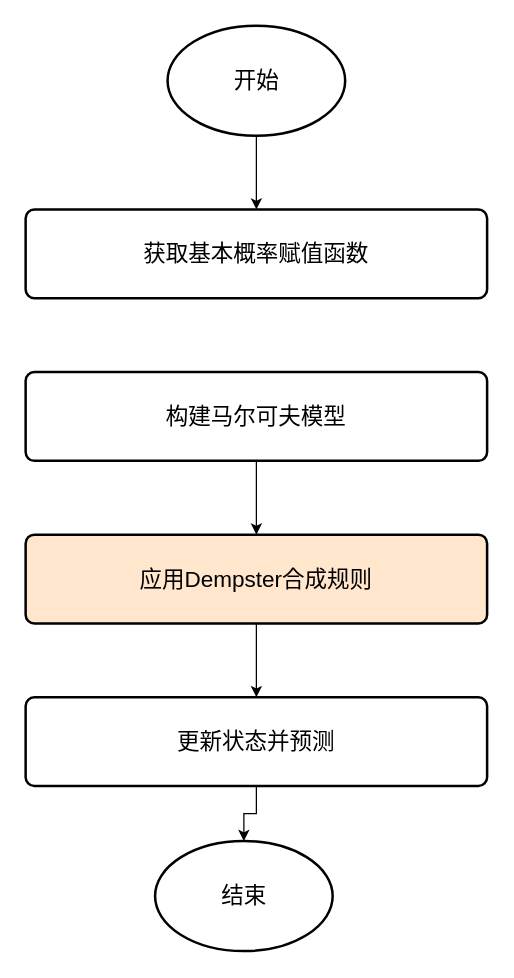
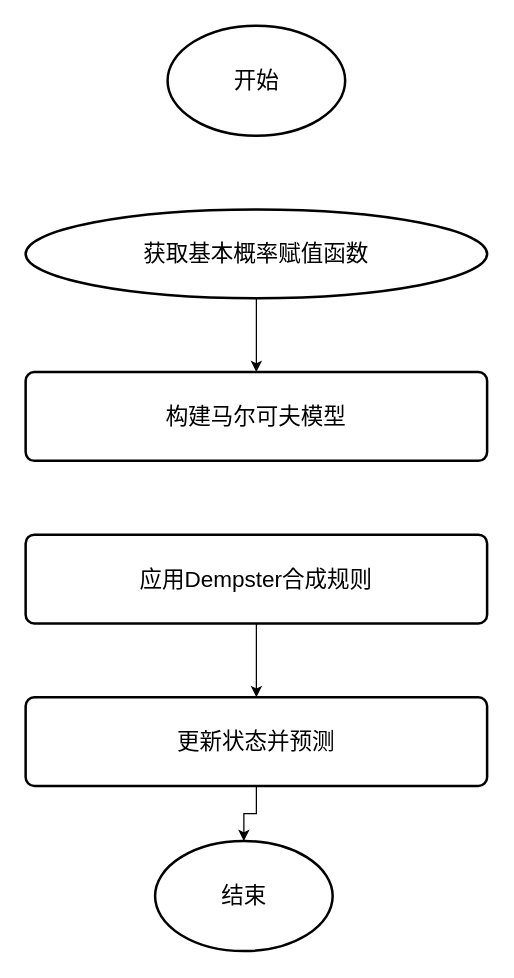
edge "开始" -> "获取基本概率赋值函数": removed
node "获取基本概率赋值函数": shape rounded rectangle -> ellipse
edge "获取基本概率赋值函数" -> "构建马尔可夫模型": added
edge "构建马尔可夫模型" -> "应用Dempster合成规则": removed
node "应用Dempster合成规则": fillcolor #ffe6cc -> #ffffff
